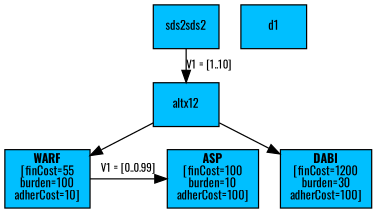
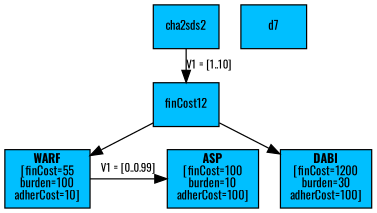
node "sds2sds2": label "sds2sds2" -> "cha2sds2"
node "d1": label "d1" -> "d7"
node "altx12": label "altx12" -> "finCost12"
